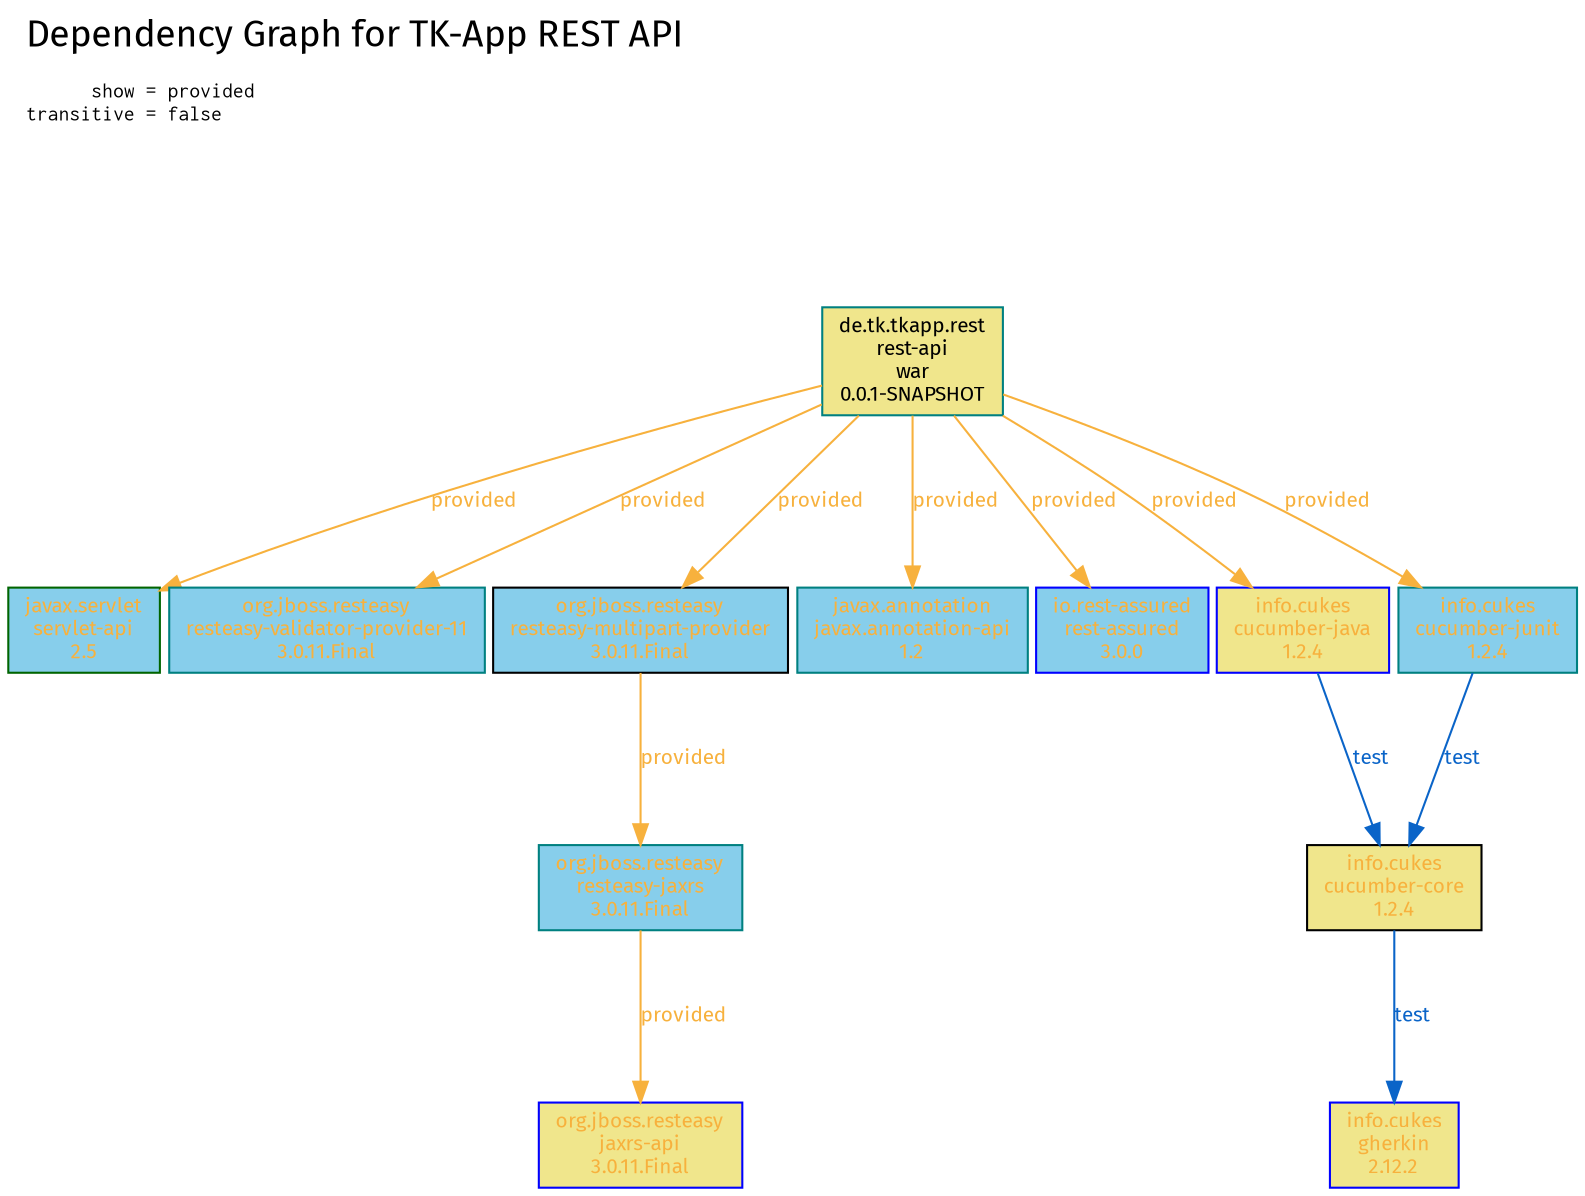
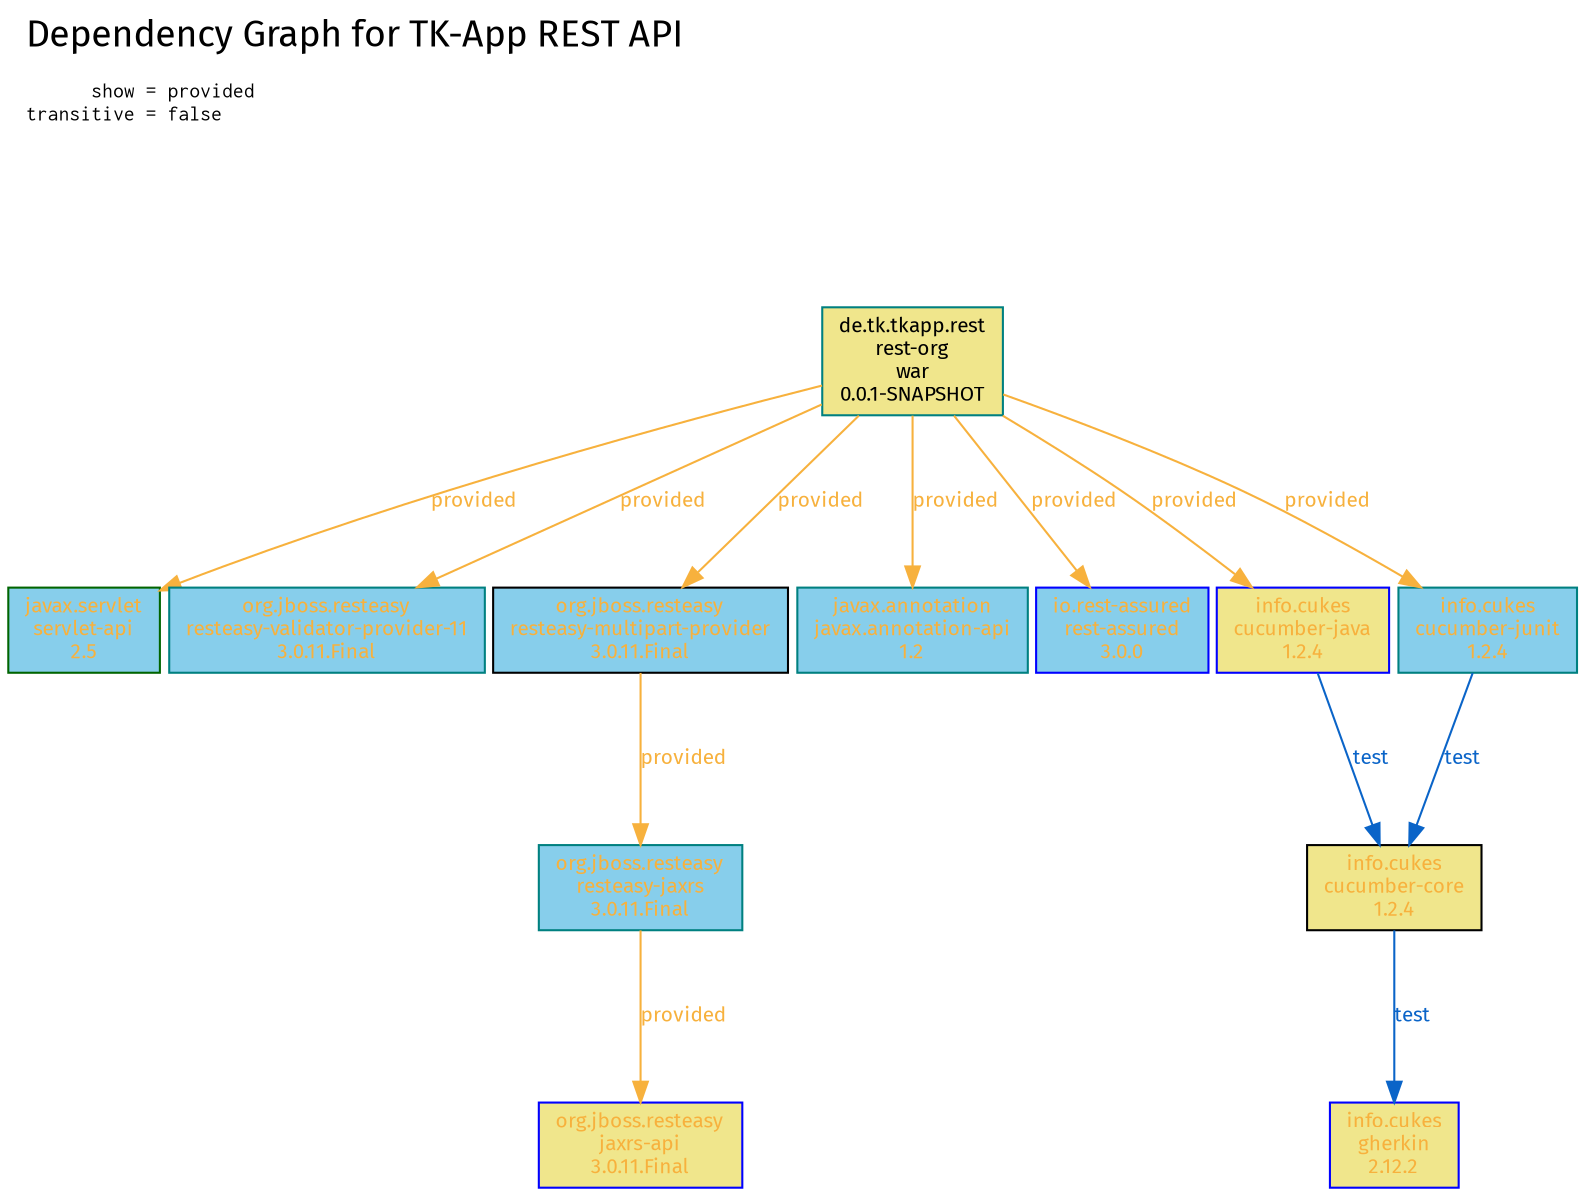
node "de.tk.tkapp.rest rest-api war 0.0.1-SNAPSHOT": label "de.tk.tkapp.rest rest-api war 0.0.1-SNAPSHOT" -> "de.tk.tkapp.rest rest-org war 0.0.1-SNAPSHOT"
